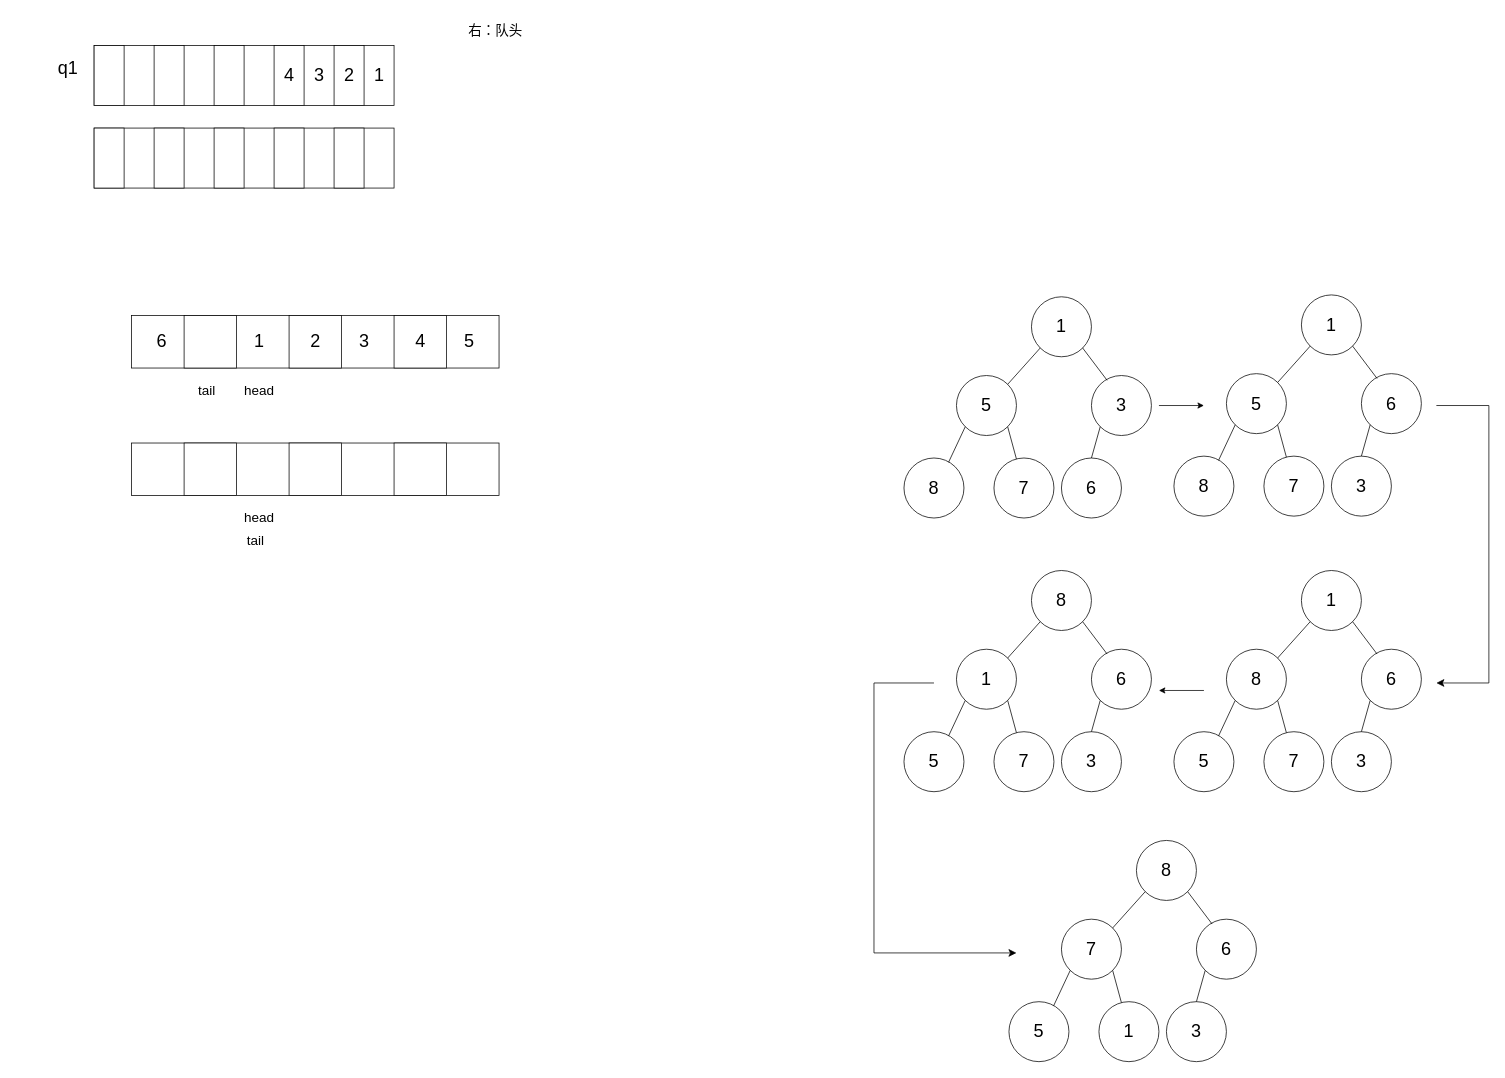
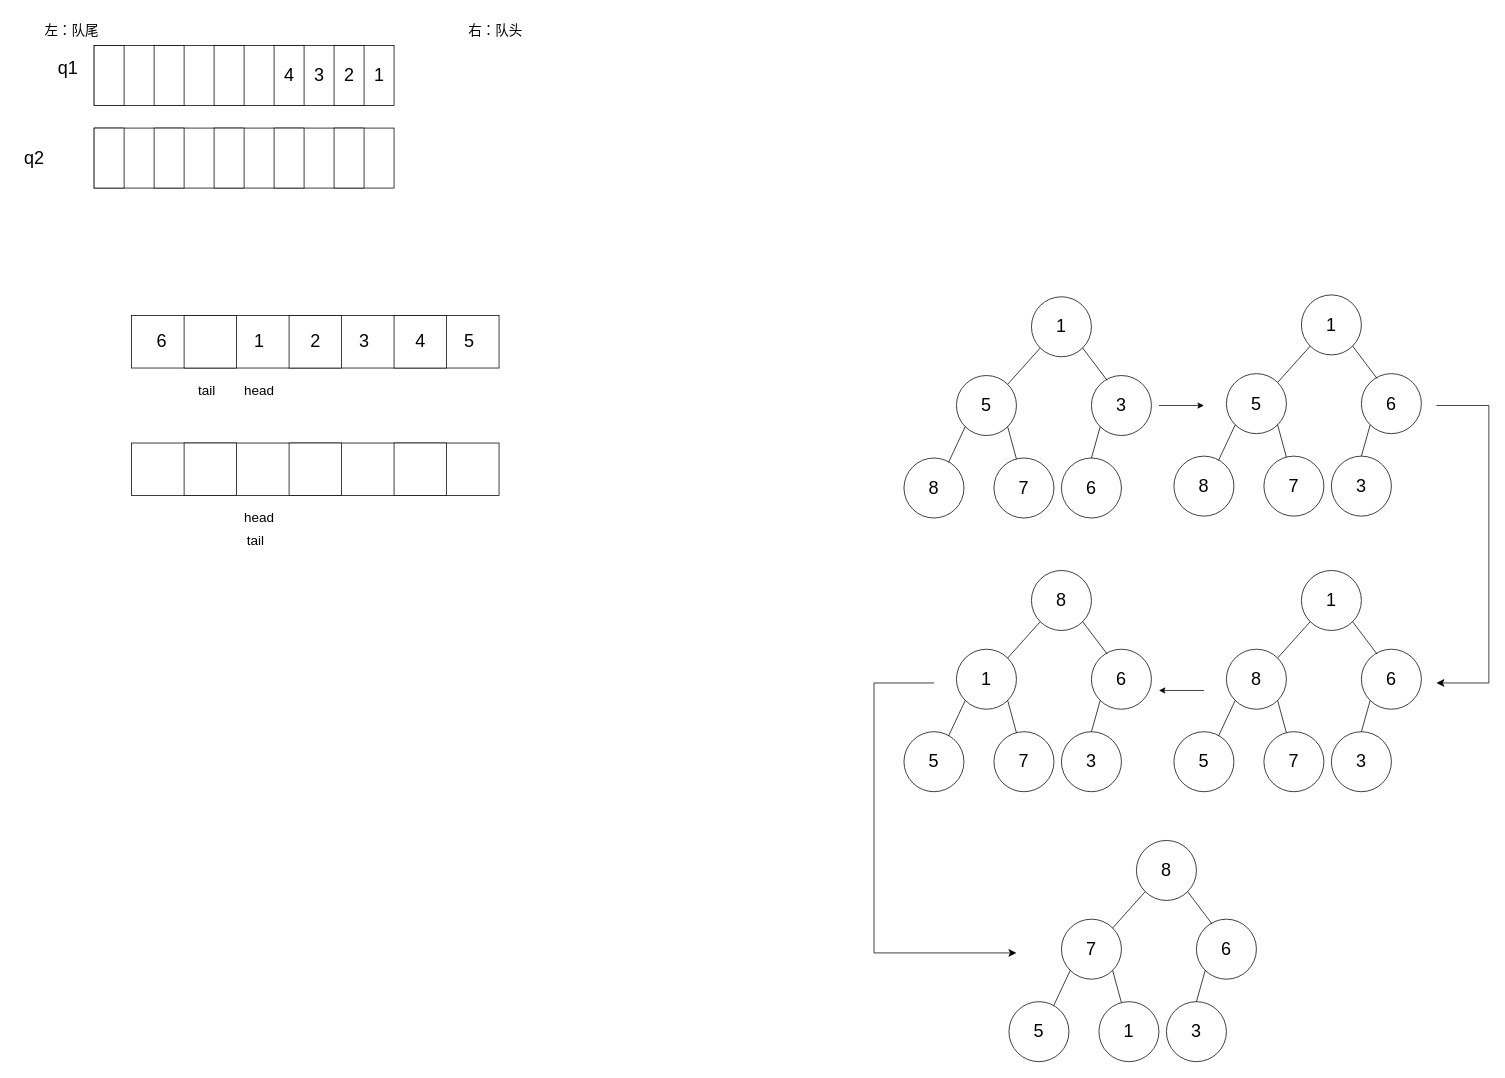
node "左：队尾": added
node "q2": added
